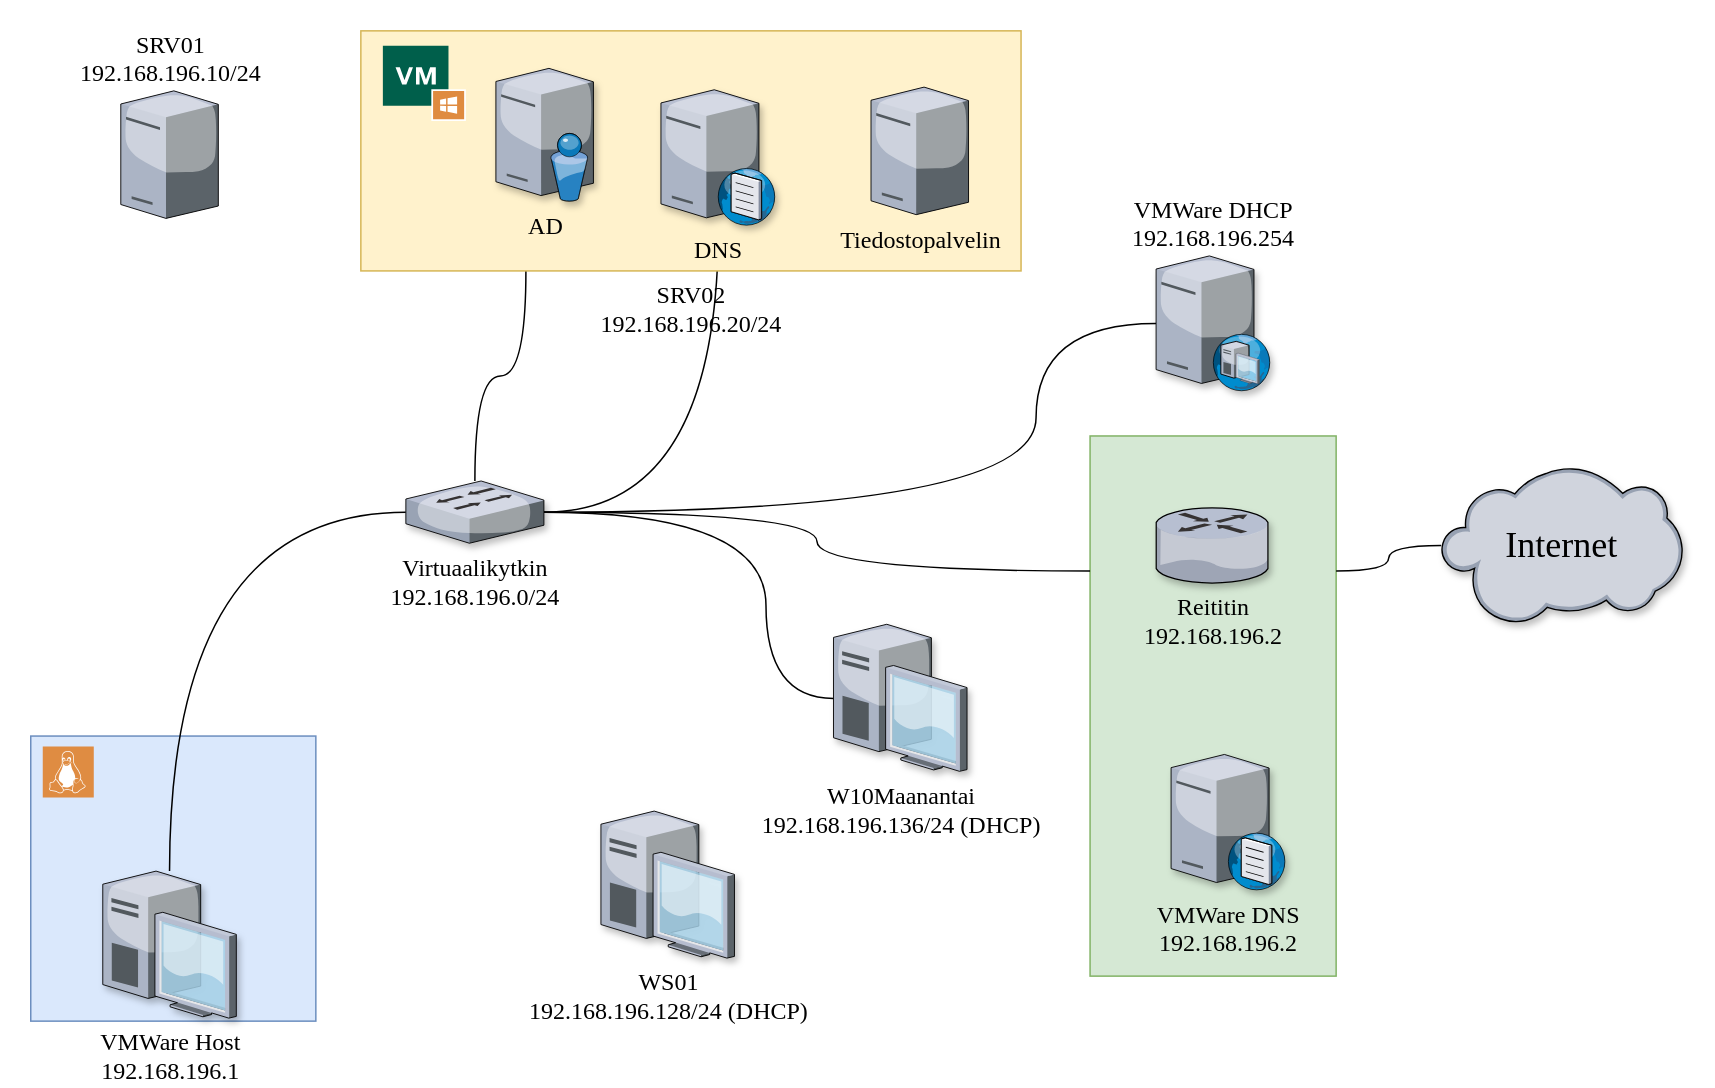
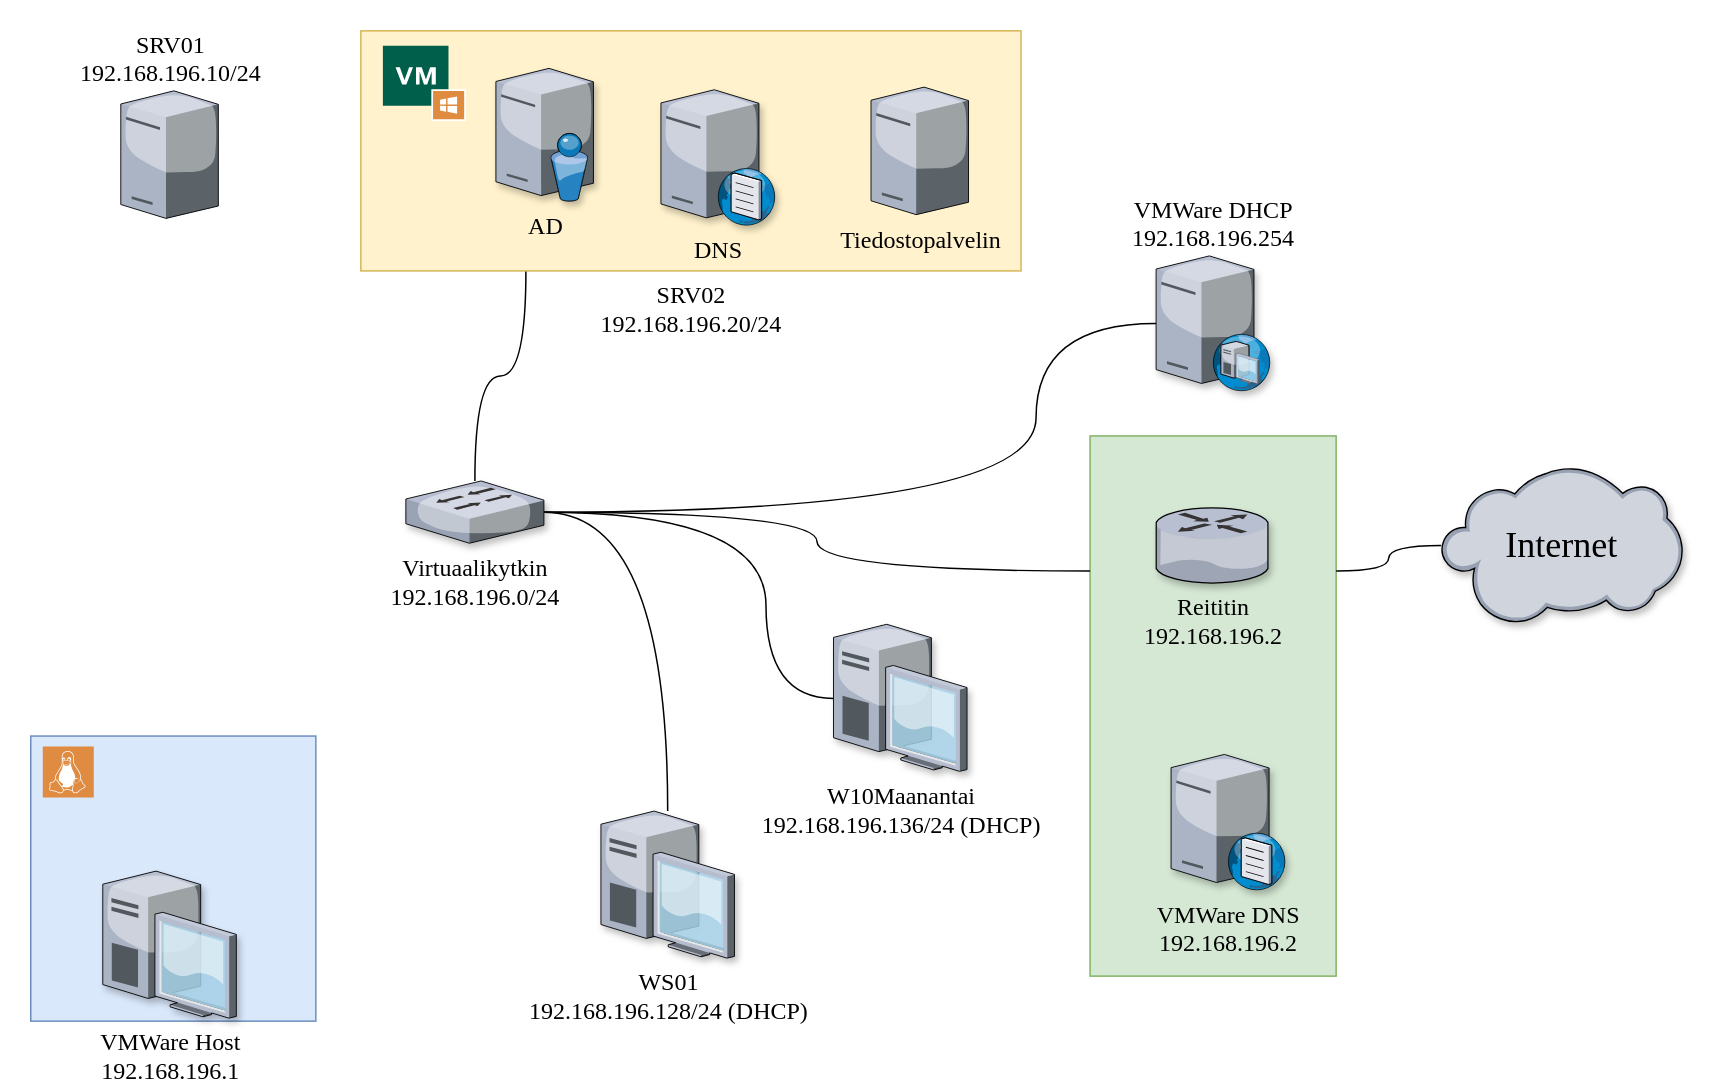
edge "DNS" -- "Virtuaalikytkin 192.168.196.0/24": now "WS01 192.168.196.128/24 (DHCP)" -- "Virtuaalikytkin 192.168.196.0/24"
edge "Virtuaalikytkin 192.168.196.0/24" -- "VMWare Host 192.168.196.1": removed
